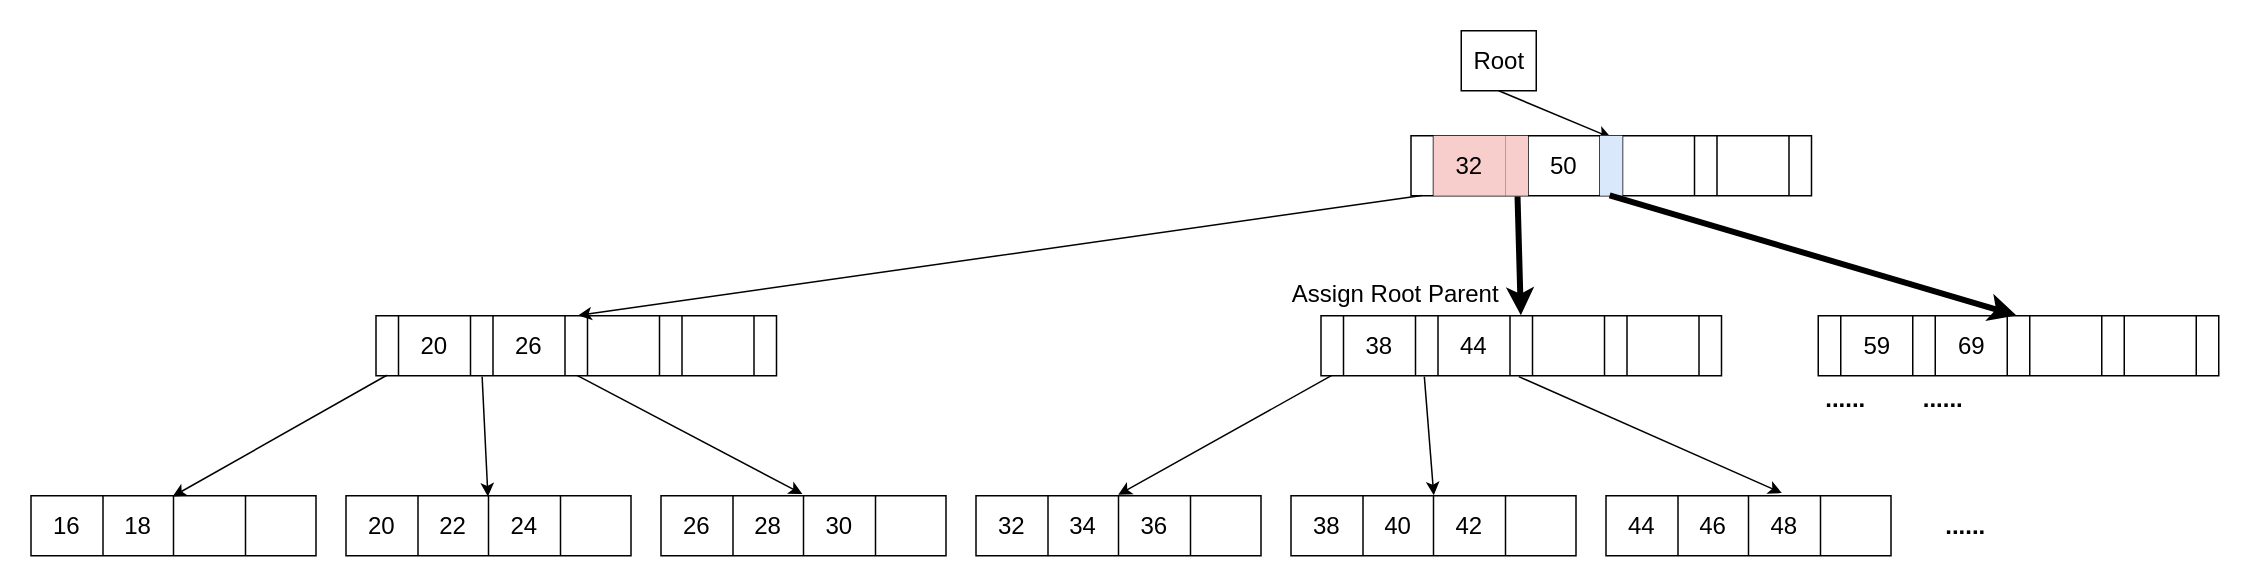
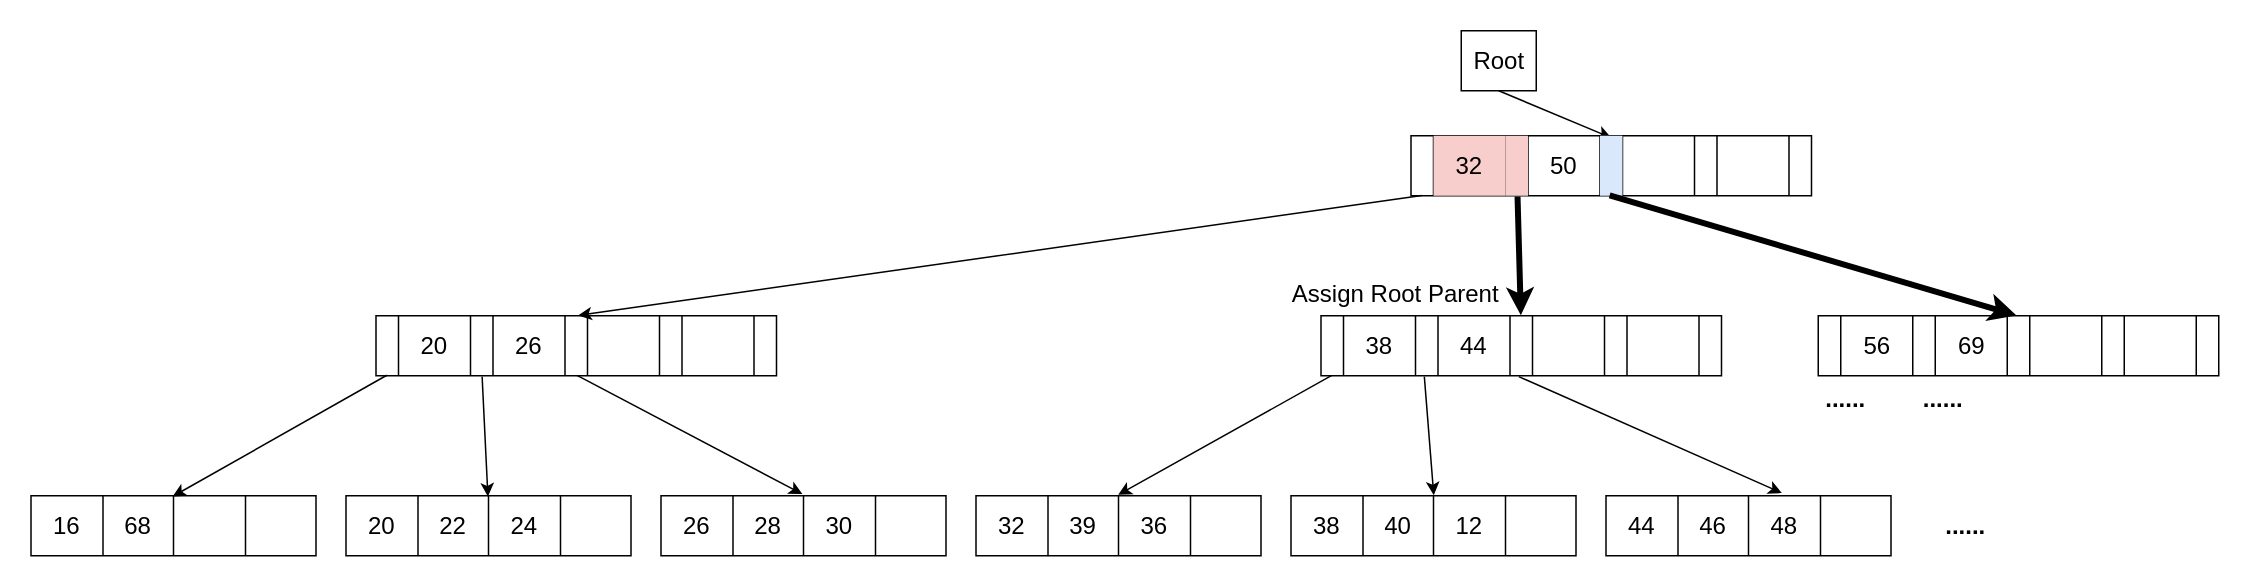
node "59": label "59" -> "56"
node "18": label "18" -> "68"
node "34": label "34" -> "39"
node "42": label "42" -> "12"
